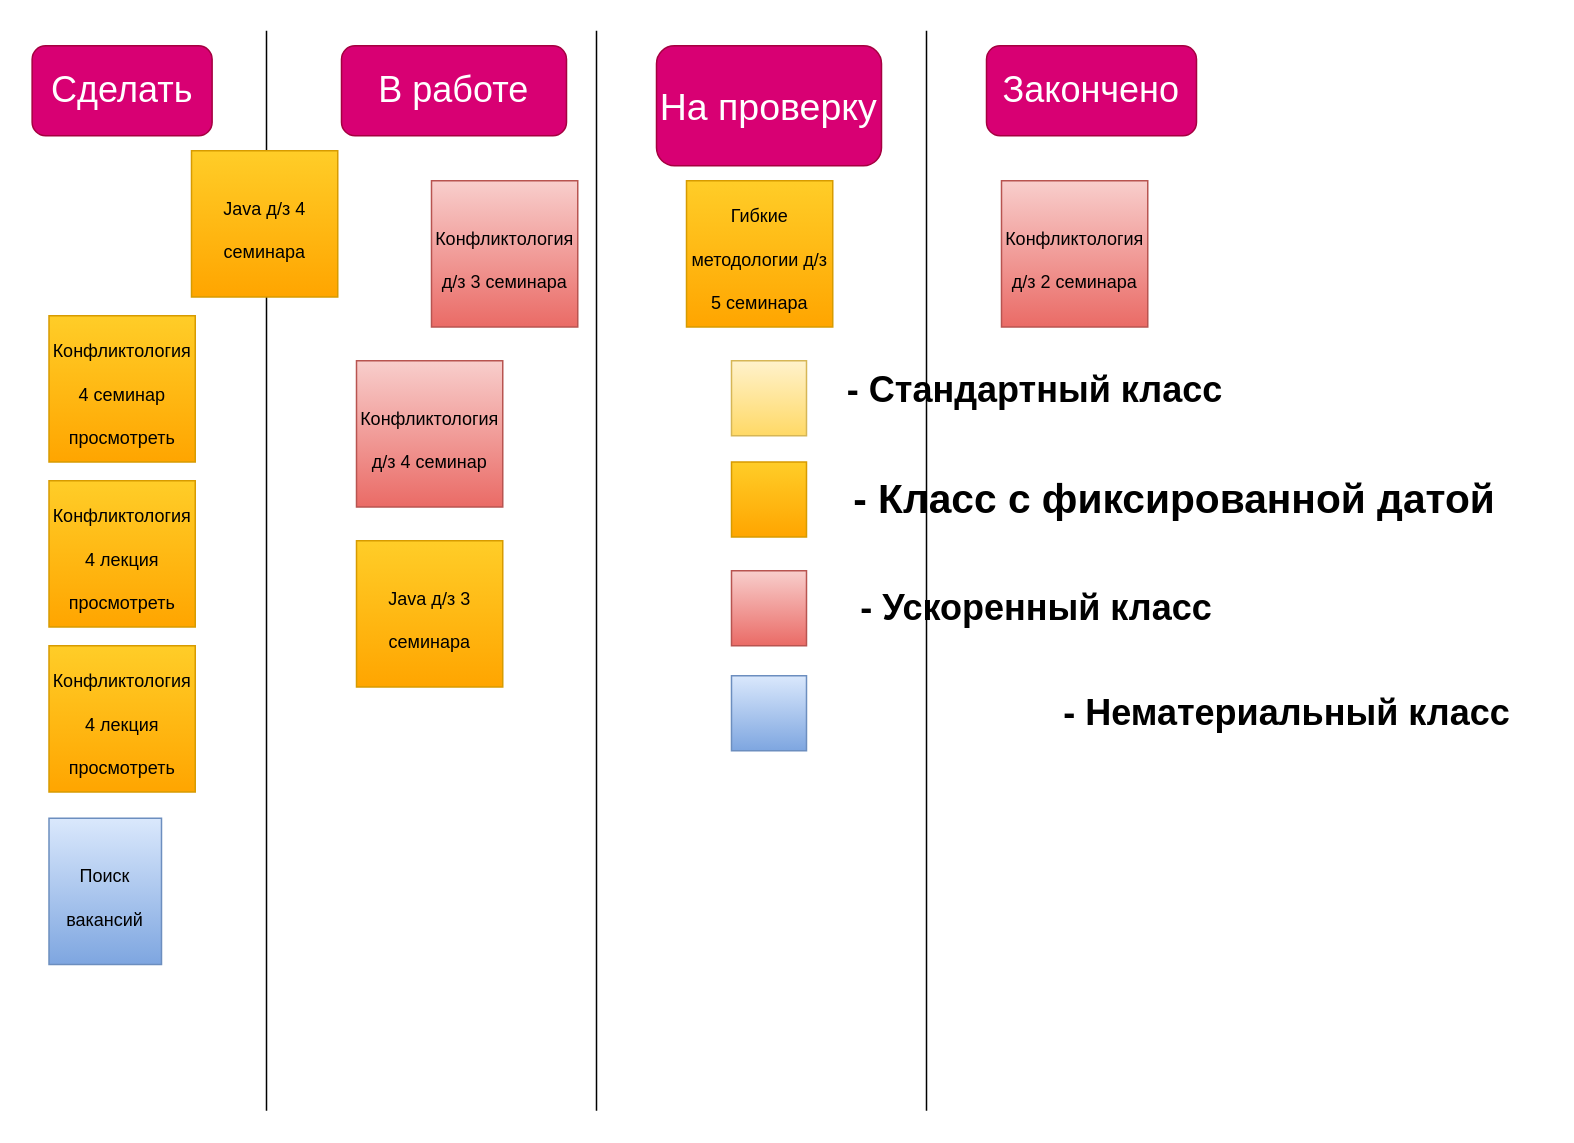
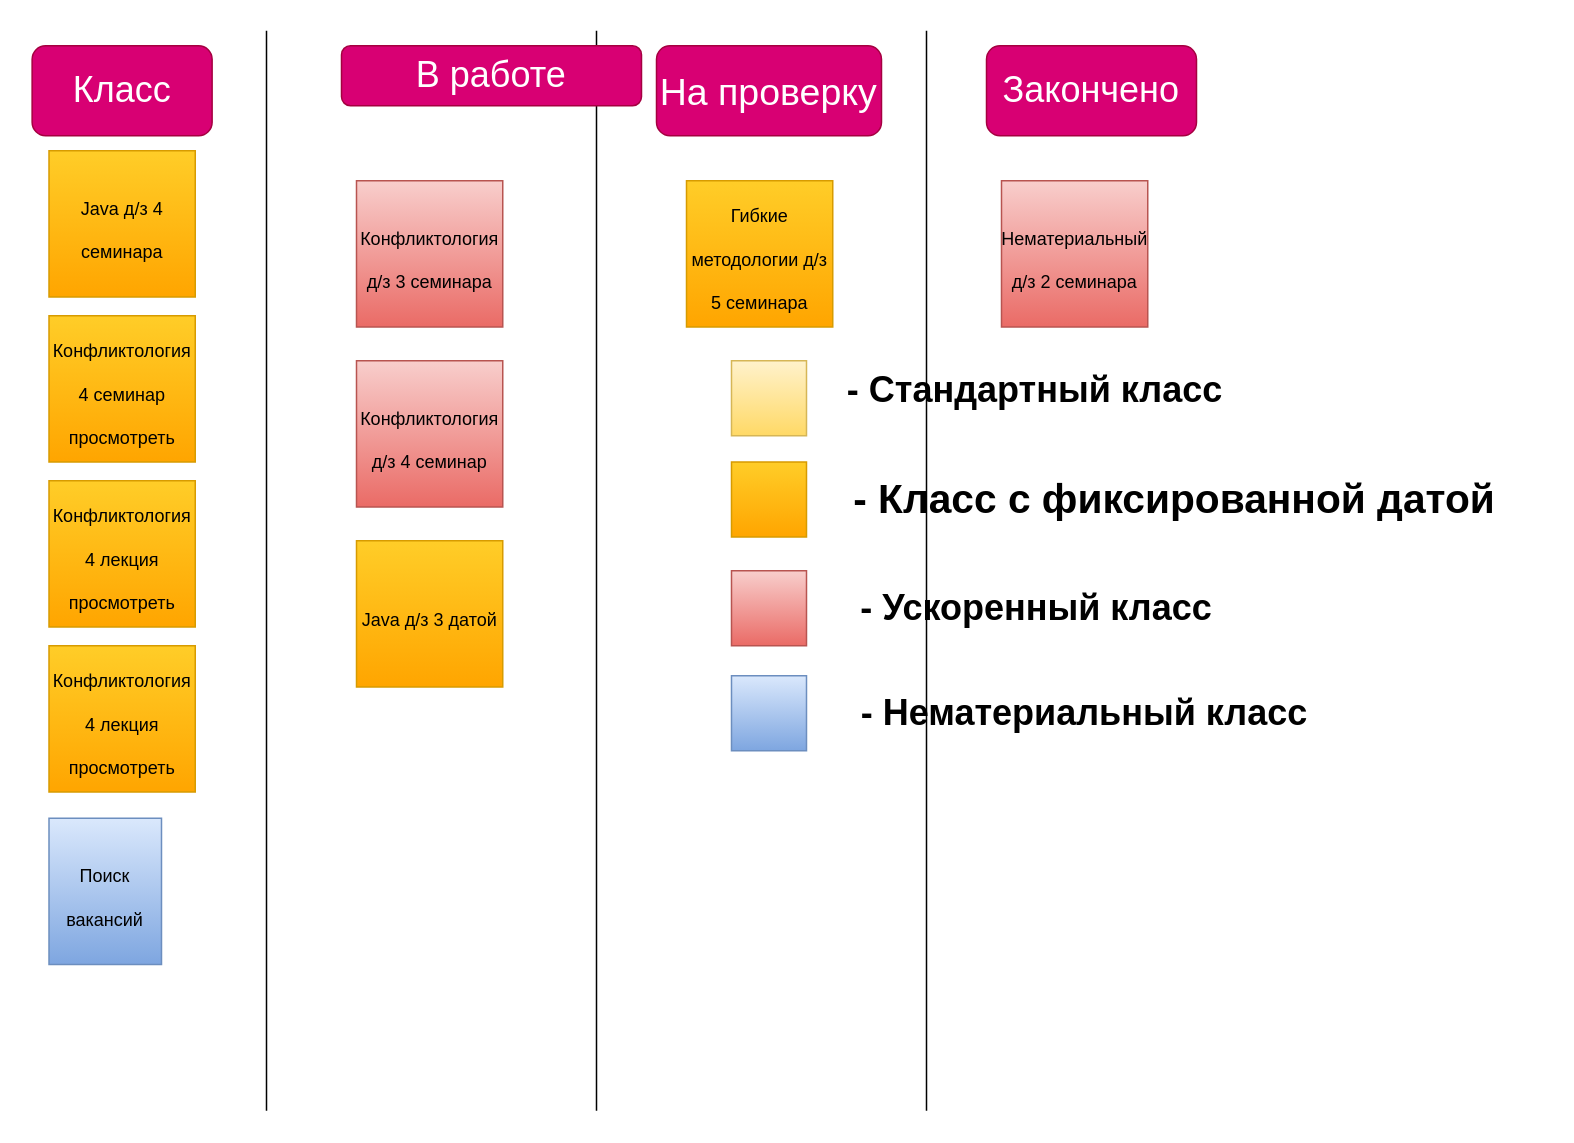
node "Сделать": label "Сделать" -> "Класс"
node "В работе": size 225x90 -> 300x60
node "На проверку": size 225x120 -> 225x90
node "Java д/з 4 семинара": moved (264, 224) -> (122, 224)
node "Конфликтология д/з 3 семинара": moved (504, 254) -> (429, 254)
node "Конфликтология д/з 2 семинара": label "Конфликтология д/з 2 семинара" -> "Нематериальный д/з 2 семинара"
node "Java д/з 3 семинара": label "Java д/з 3 семинара" -> "Java д/з 3 датой"
node "- Нематериальный класс": moved (1286, 713) -> (1084, 713)
